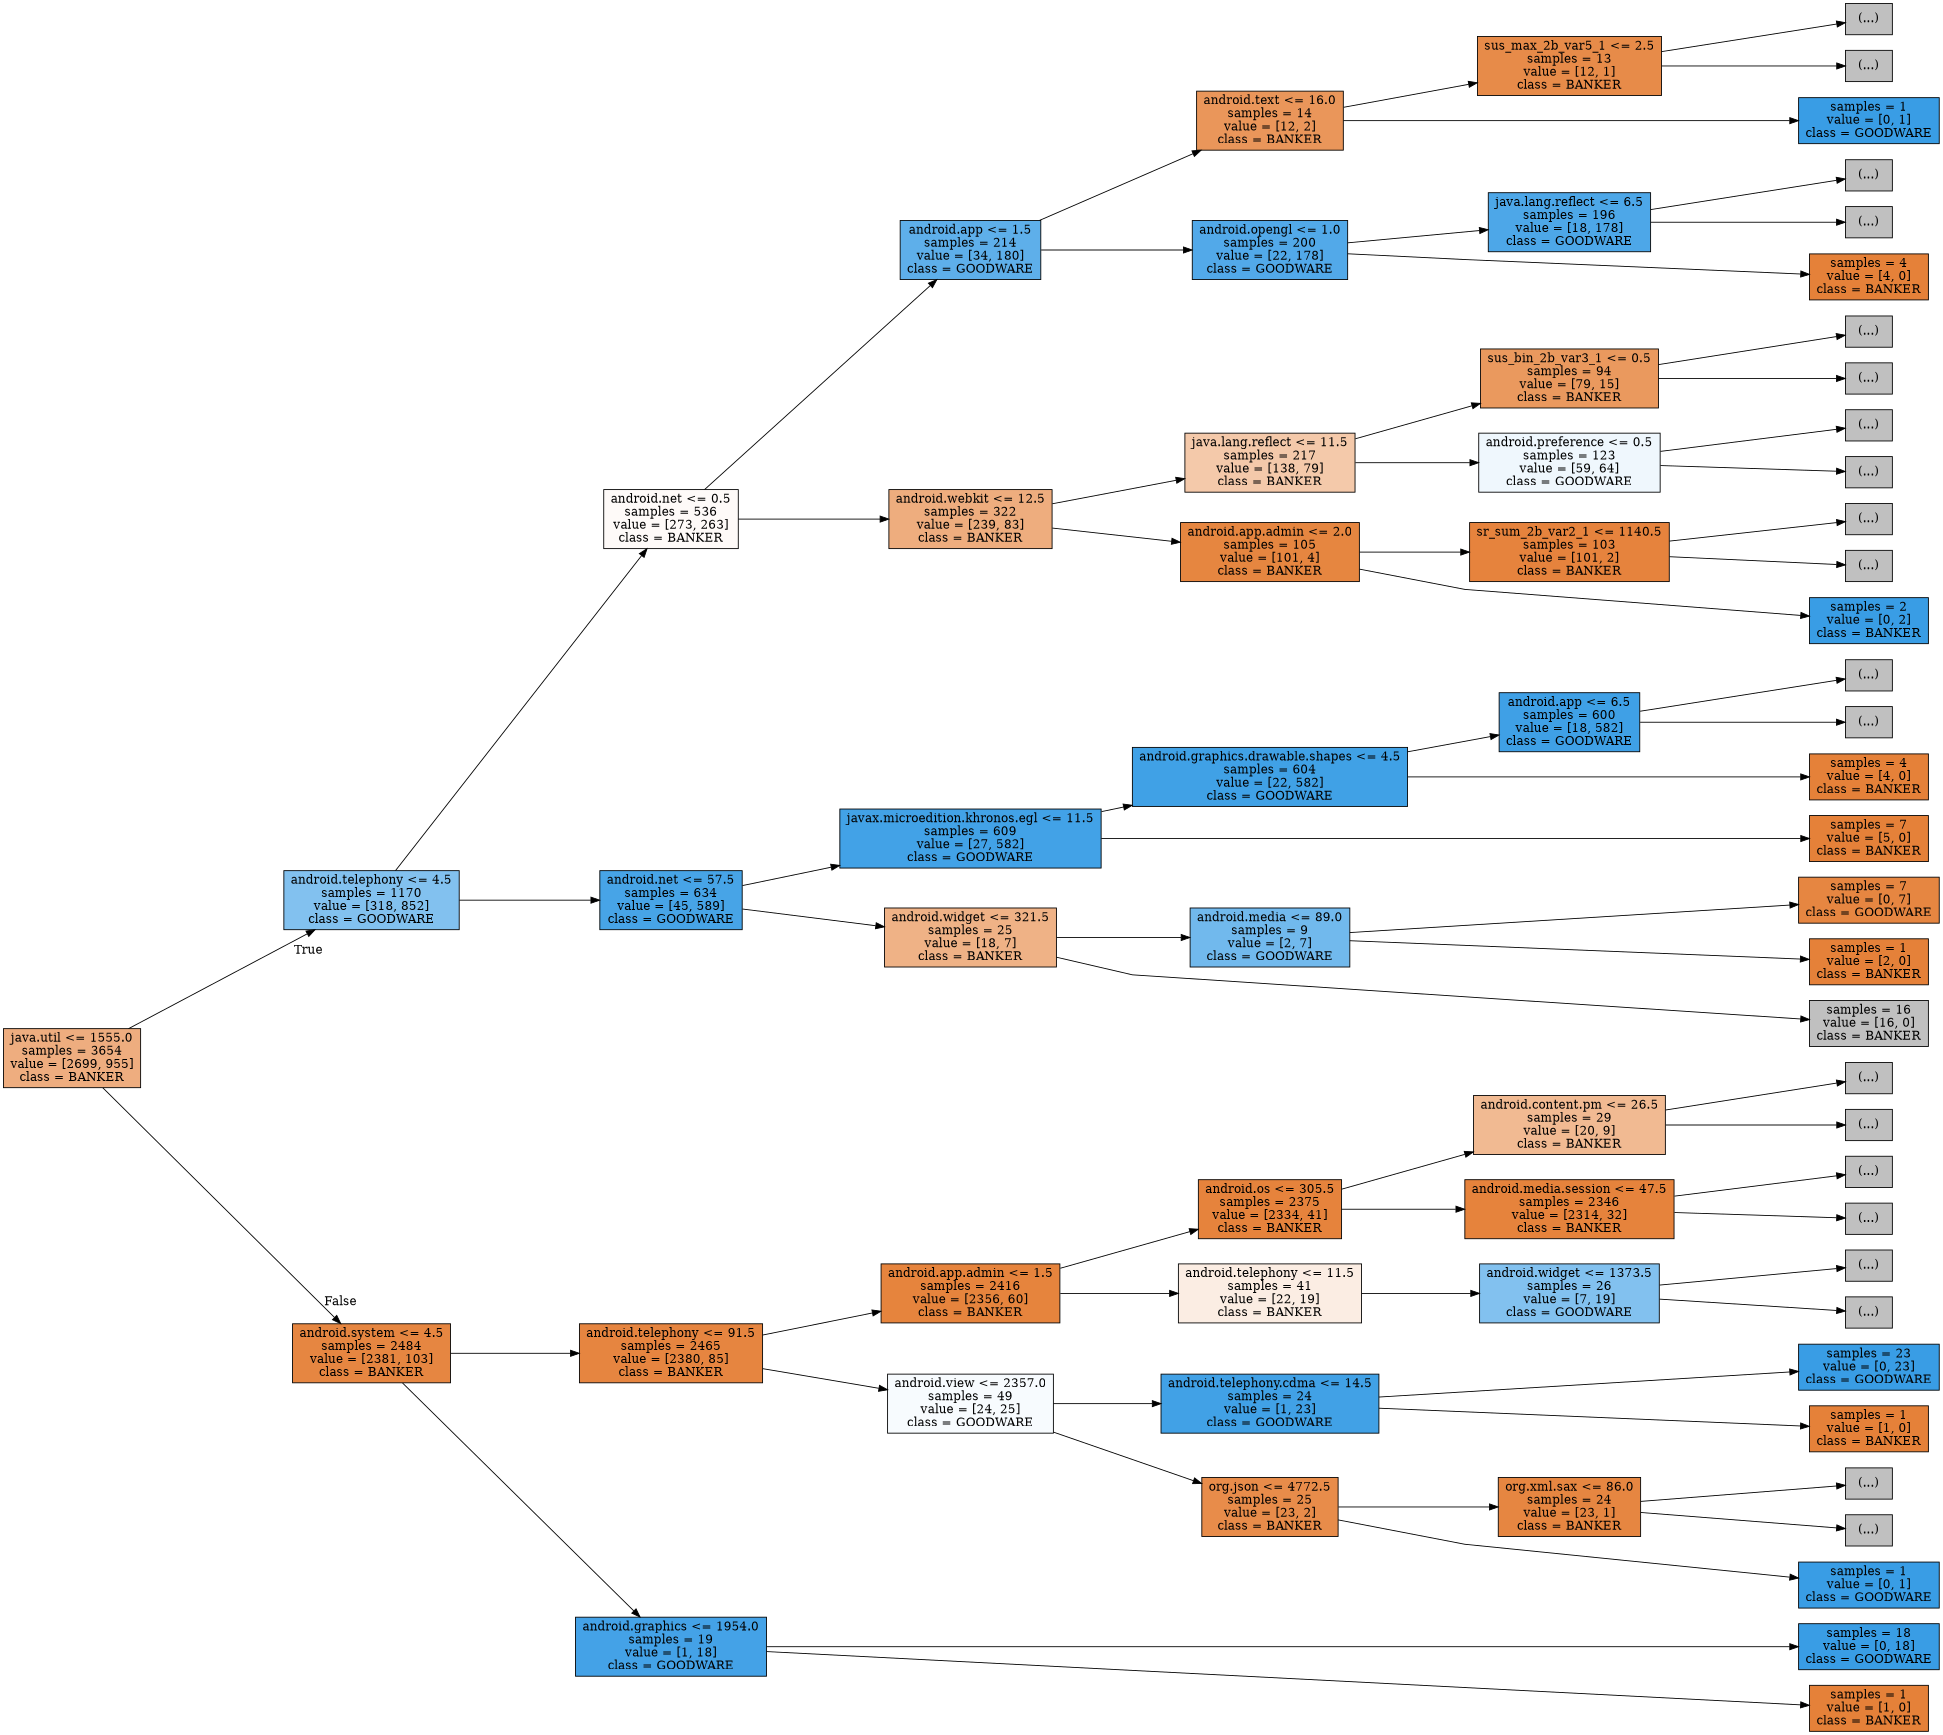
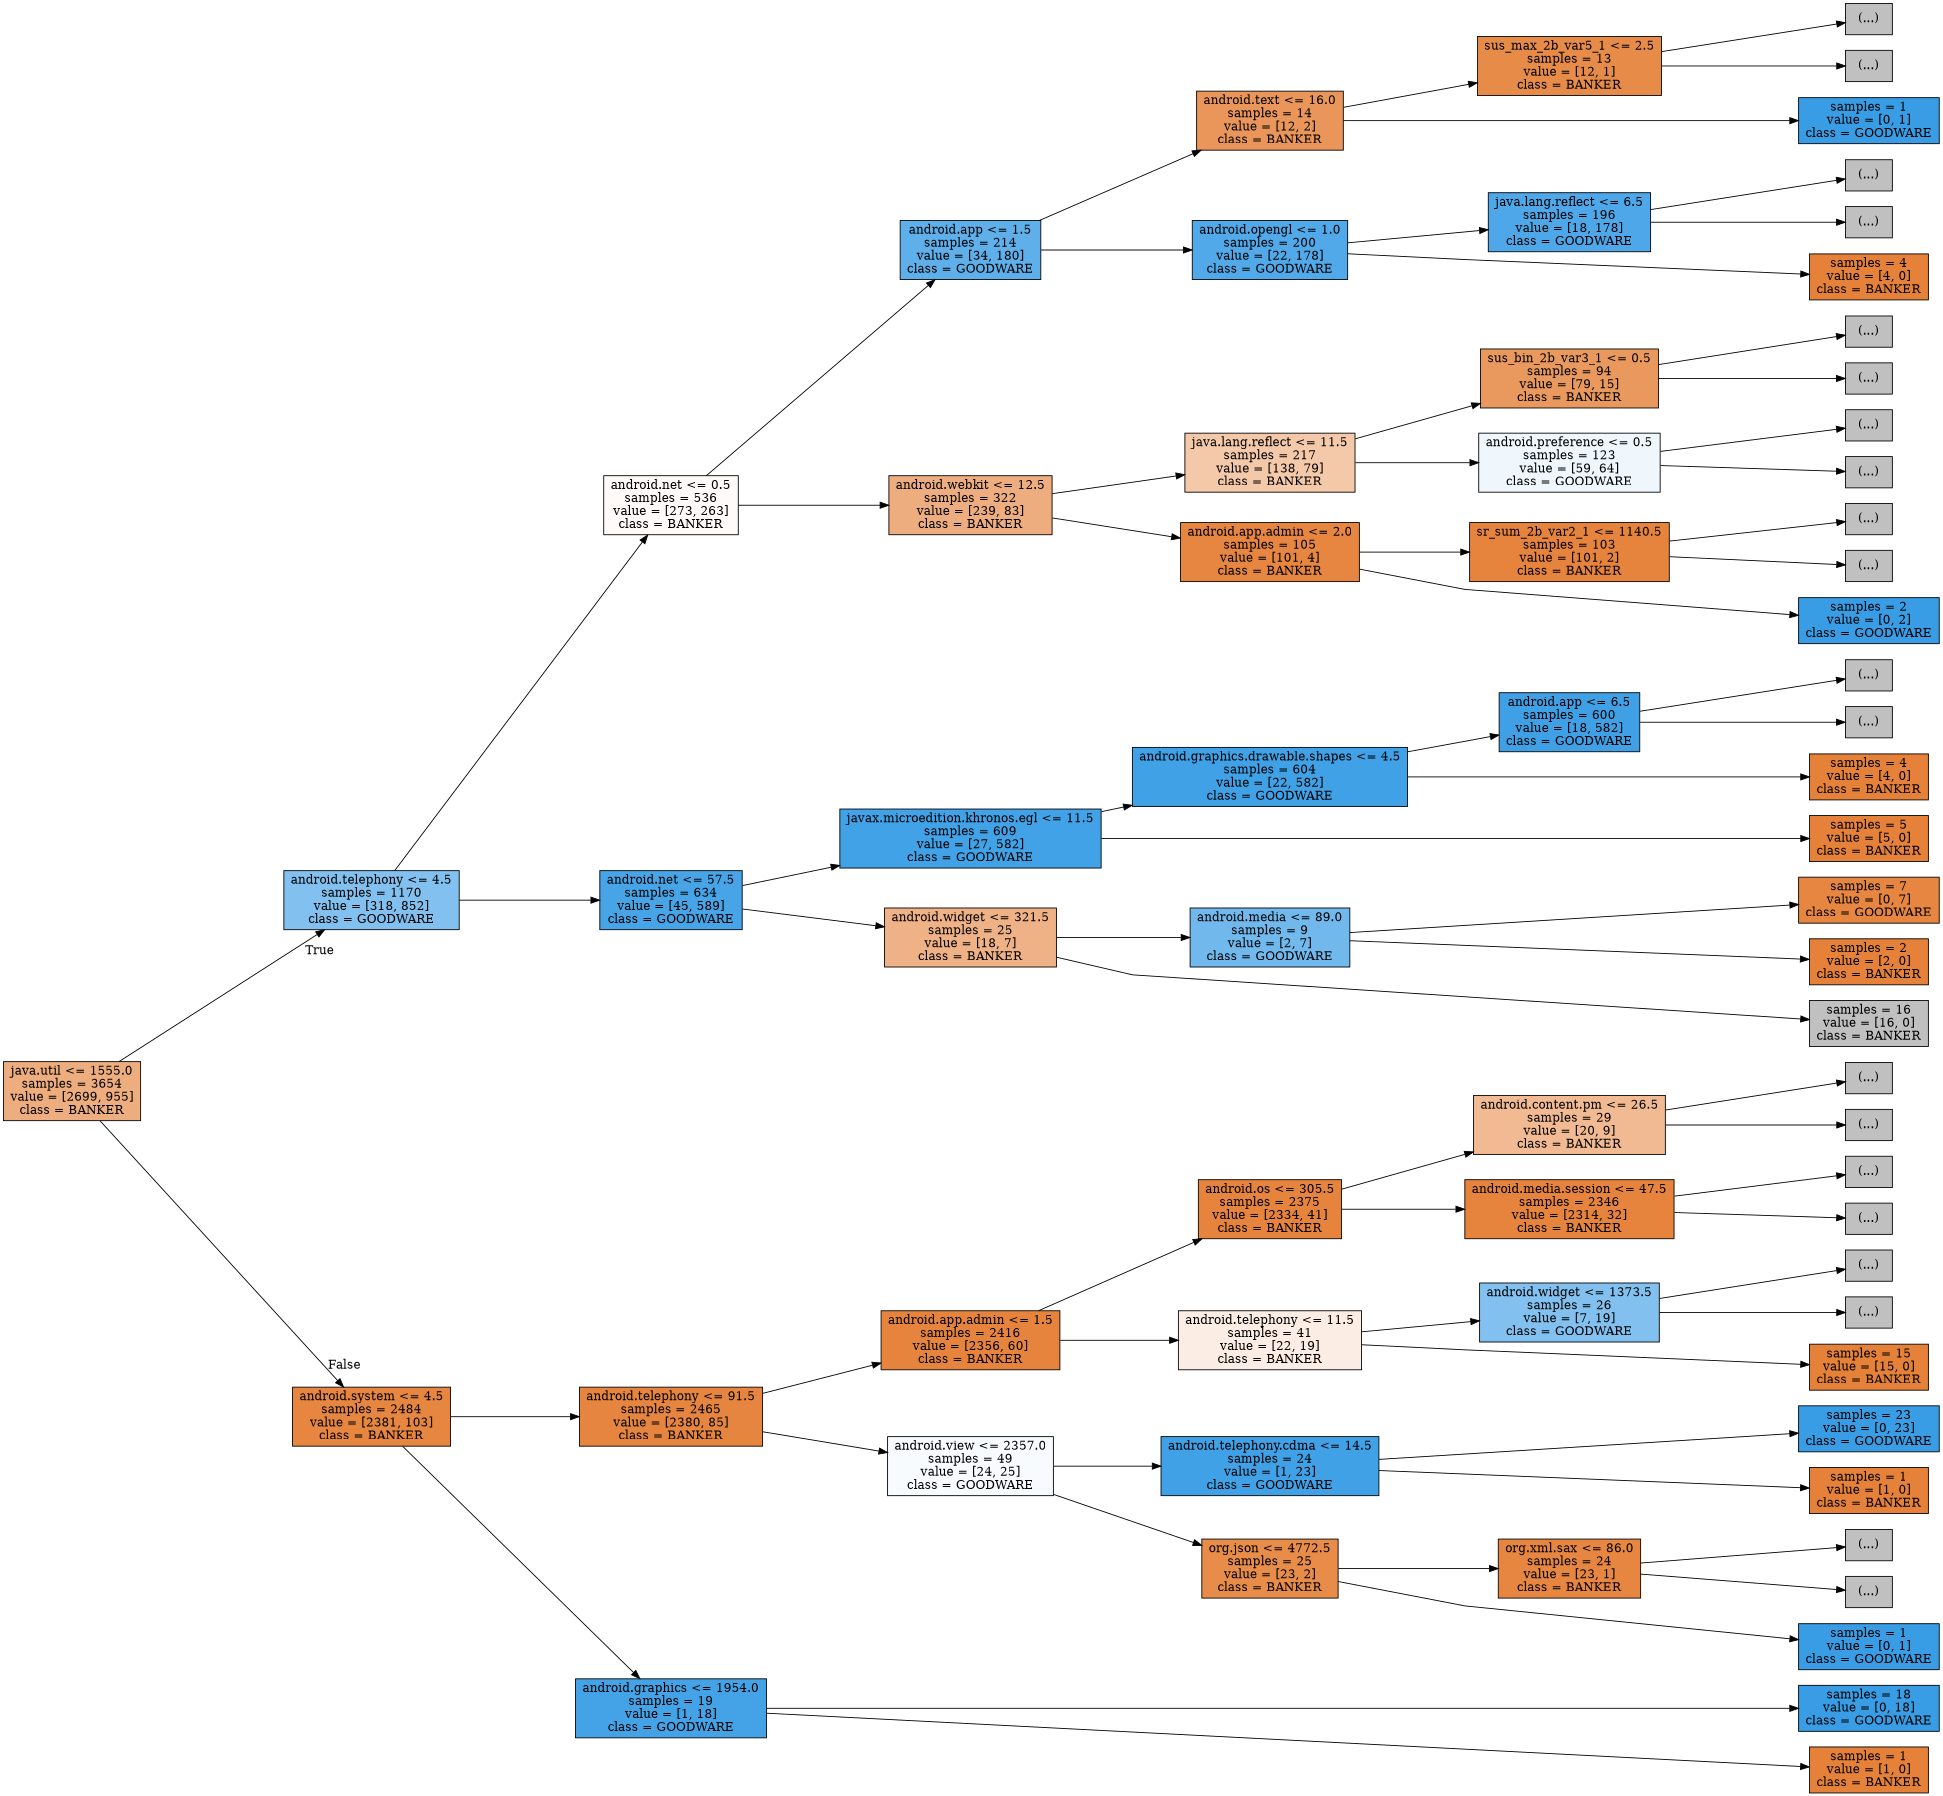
node "samples = 2 value = [0, 2] class = BANKER": label "samples = 2 value = [0, 2] class = BANKER" -> "samples = 2 value = [0, 2] class = GOODWARE"
node "samples = 7 value = [5, 0] class = BANKER": label "samples = 7 value = [5, 0] class = BANKER" -> "samples = 5 value = [5, 0] class = BANKER"
node "samples = 1 value = [2, 0] class = BANKER": label "samples = 1 value = [2, 0] class = BANKER" -> "samples = 2 value = [2, 0] class = BANKER"
node "samples = 15 value = [15, 0] class = BANKER": added
